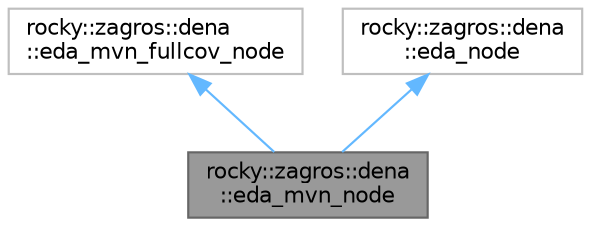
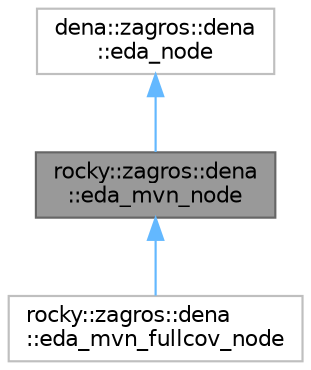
node "rocky::zagros::dena ::eda_node": label "rocky::zagros::dena ::eda_node" -> "dena::zagros::dena ::eda_node"
edge "rocky::zagros::dena ::eda_mvn_node" -> "rocky::zagros::dena ::eda_mvn_fullcov_node": reversed
